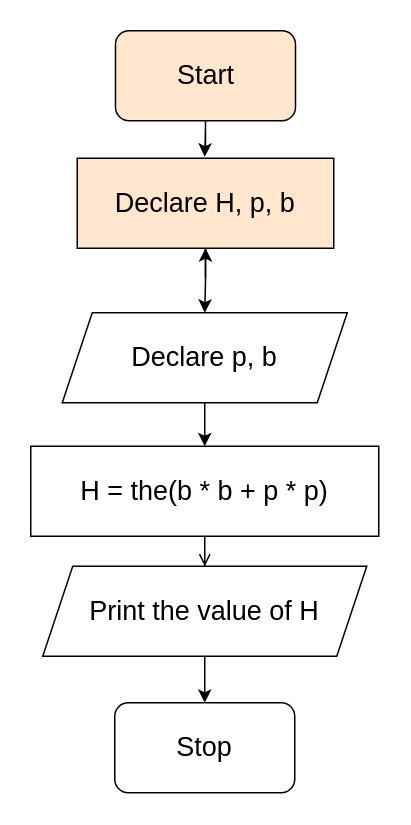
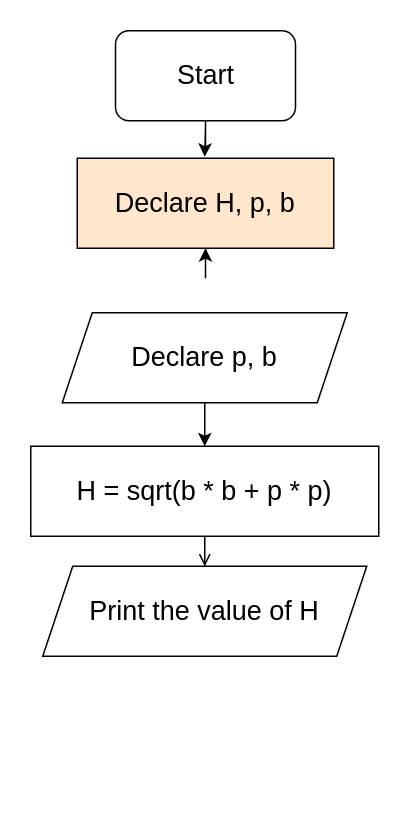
node "Start": fillcolor #ffe6cc -> #ffffff
edge "Declare H, p, b" -> "Declare p, b": removed
node "H = the(b * b + p * p)": label "H = the(b * b + p * p)" -> "H = sqrt(b * b + p * p)"
edge "Print the value of H" -> "Stop": removed
node "Stop": removed
